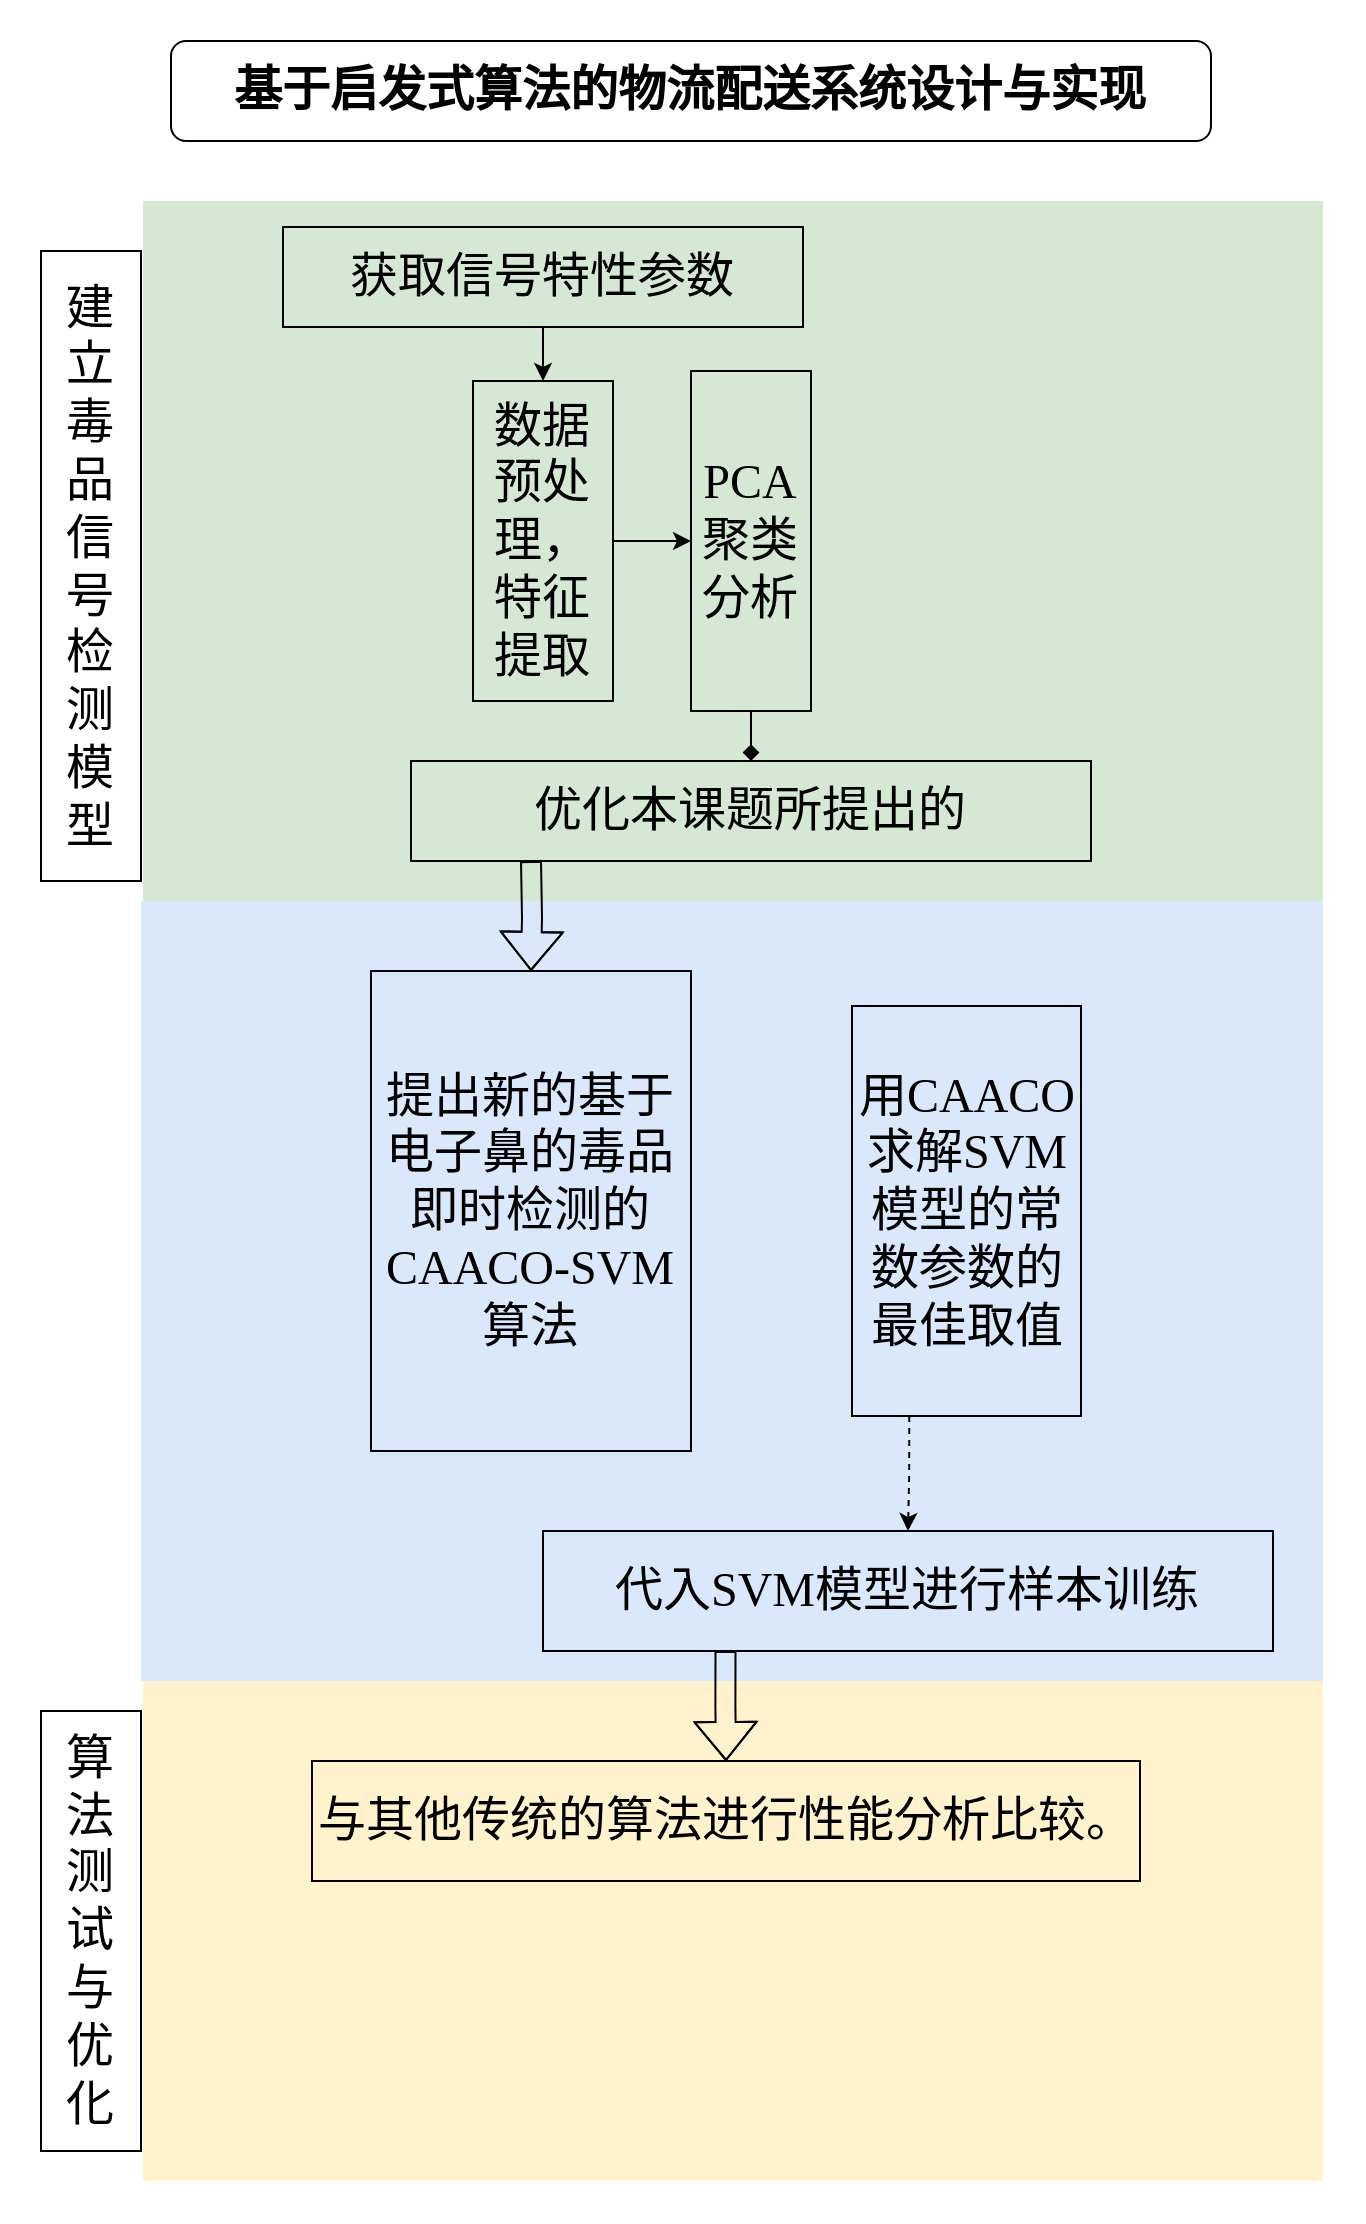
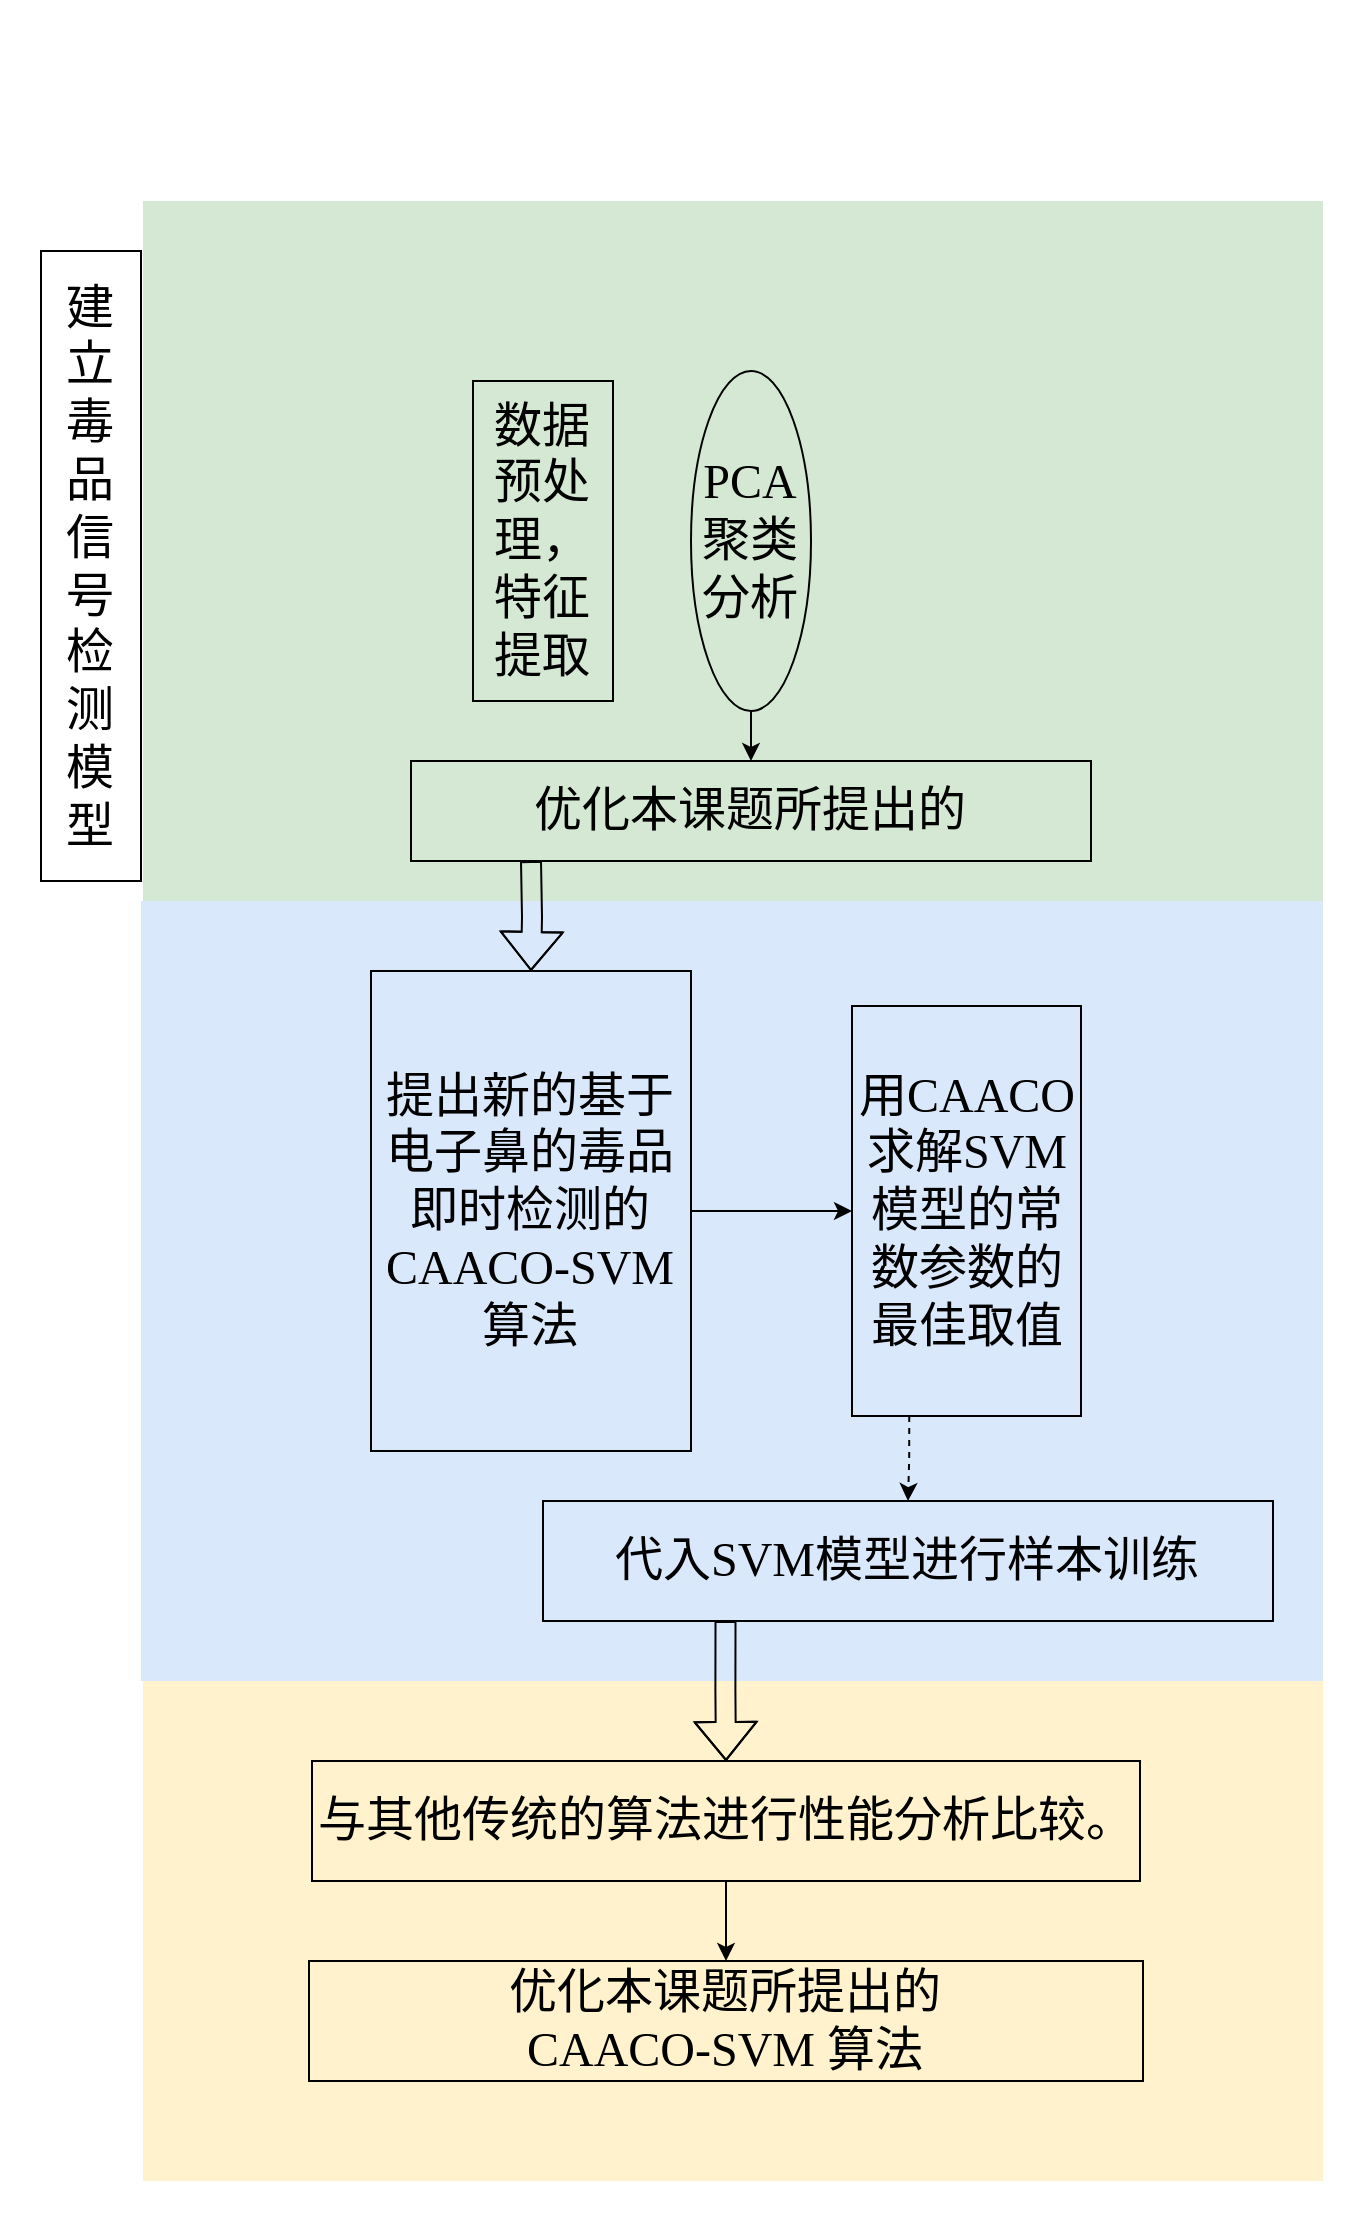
node "基于启发式算法的物流配送系统设计与实现": removed
node "获取信号特性参数": removed
edge "获取信号特性参数" -> "数据预处理，特征提取": removed
edge "数据预处理，特征提取" -> "PCA 聚类分析": removed
node "PCA 聚类分析": shape rectangle -> ellipse
edge "PCA 聚类分析" -> "优化本课题所提出的": arrowhead diamond -> classic
edge "提出新的基于电子鼻的毒品即时检测的CAACO-SVM算法" -> "用CAACO求解SVM模型的常数参数的最佳取值": added
node "代入SVM模型进行样本训练": moved (908, 1591) -> (908, 1561)
edge "与其他传统的算法进行性能分析比较。" -> "优化本课题所提出的 CAACO-SVM 算法": added
node "算 法 测 试 与 优 化": removed
node "优化本课题所提出的 CAACO-SVM 算法": added
